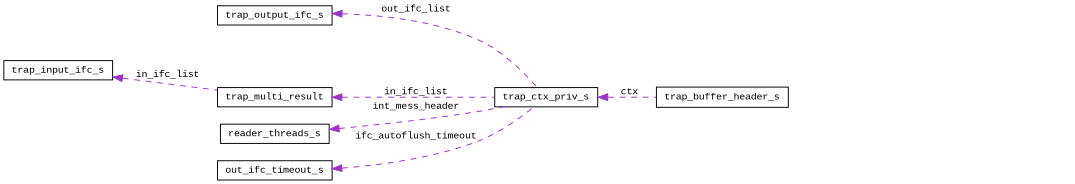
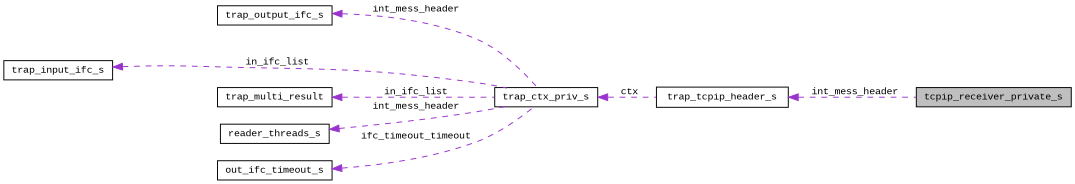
edge "trap_ctx_priv_s" -> "trap_output_ifc_s": label " out_ifc_list" -> " int_mess_header"
edge "trap_multi_result" -> "trap_input_ifc_s": now "trap_ctx_priv_s" -> "trap_input_ifc_s"
node "trap_buffer_header_s": label "trap_buffer_header_s" -> "trap_tcpip_header_s"
node "tcpip_receiver_private_s": added
edge "trap_ctx_priv_s" -> "out_ifc_timeout_s": label " ifc_autoflush_timeout" -> " ifc_timeout_timeout"
